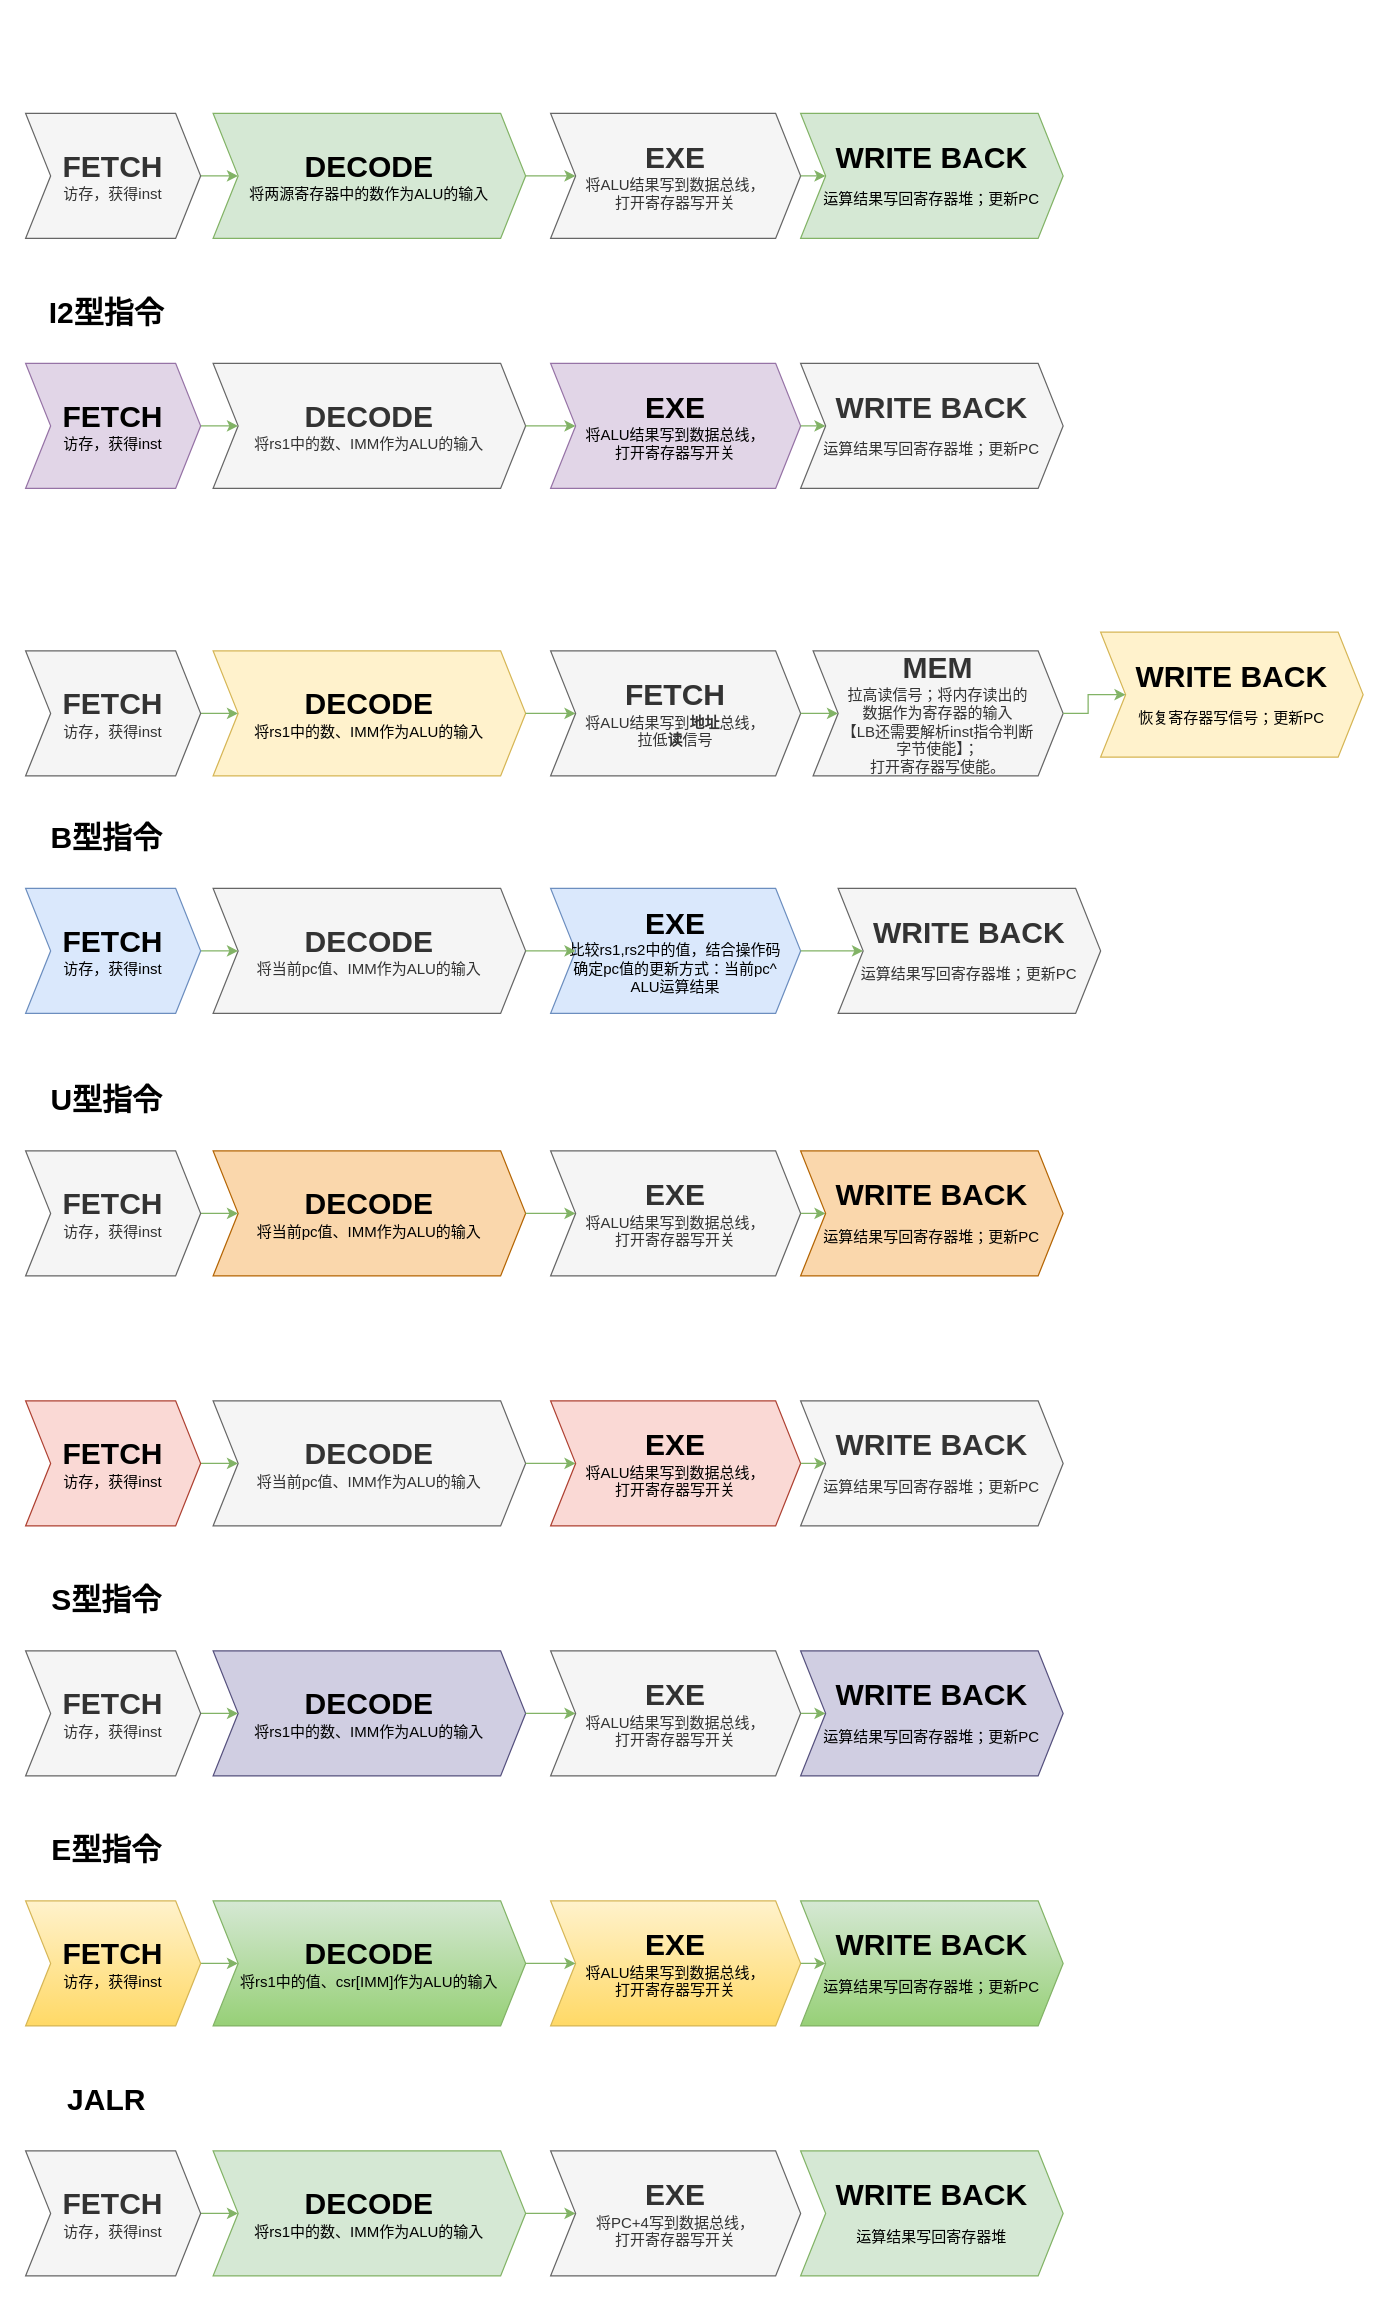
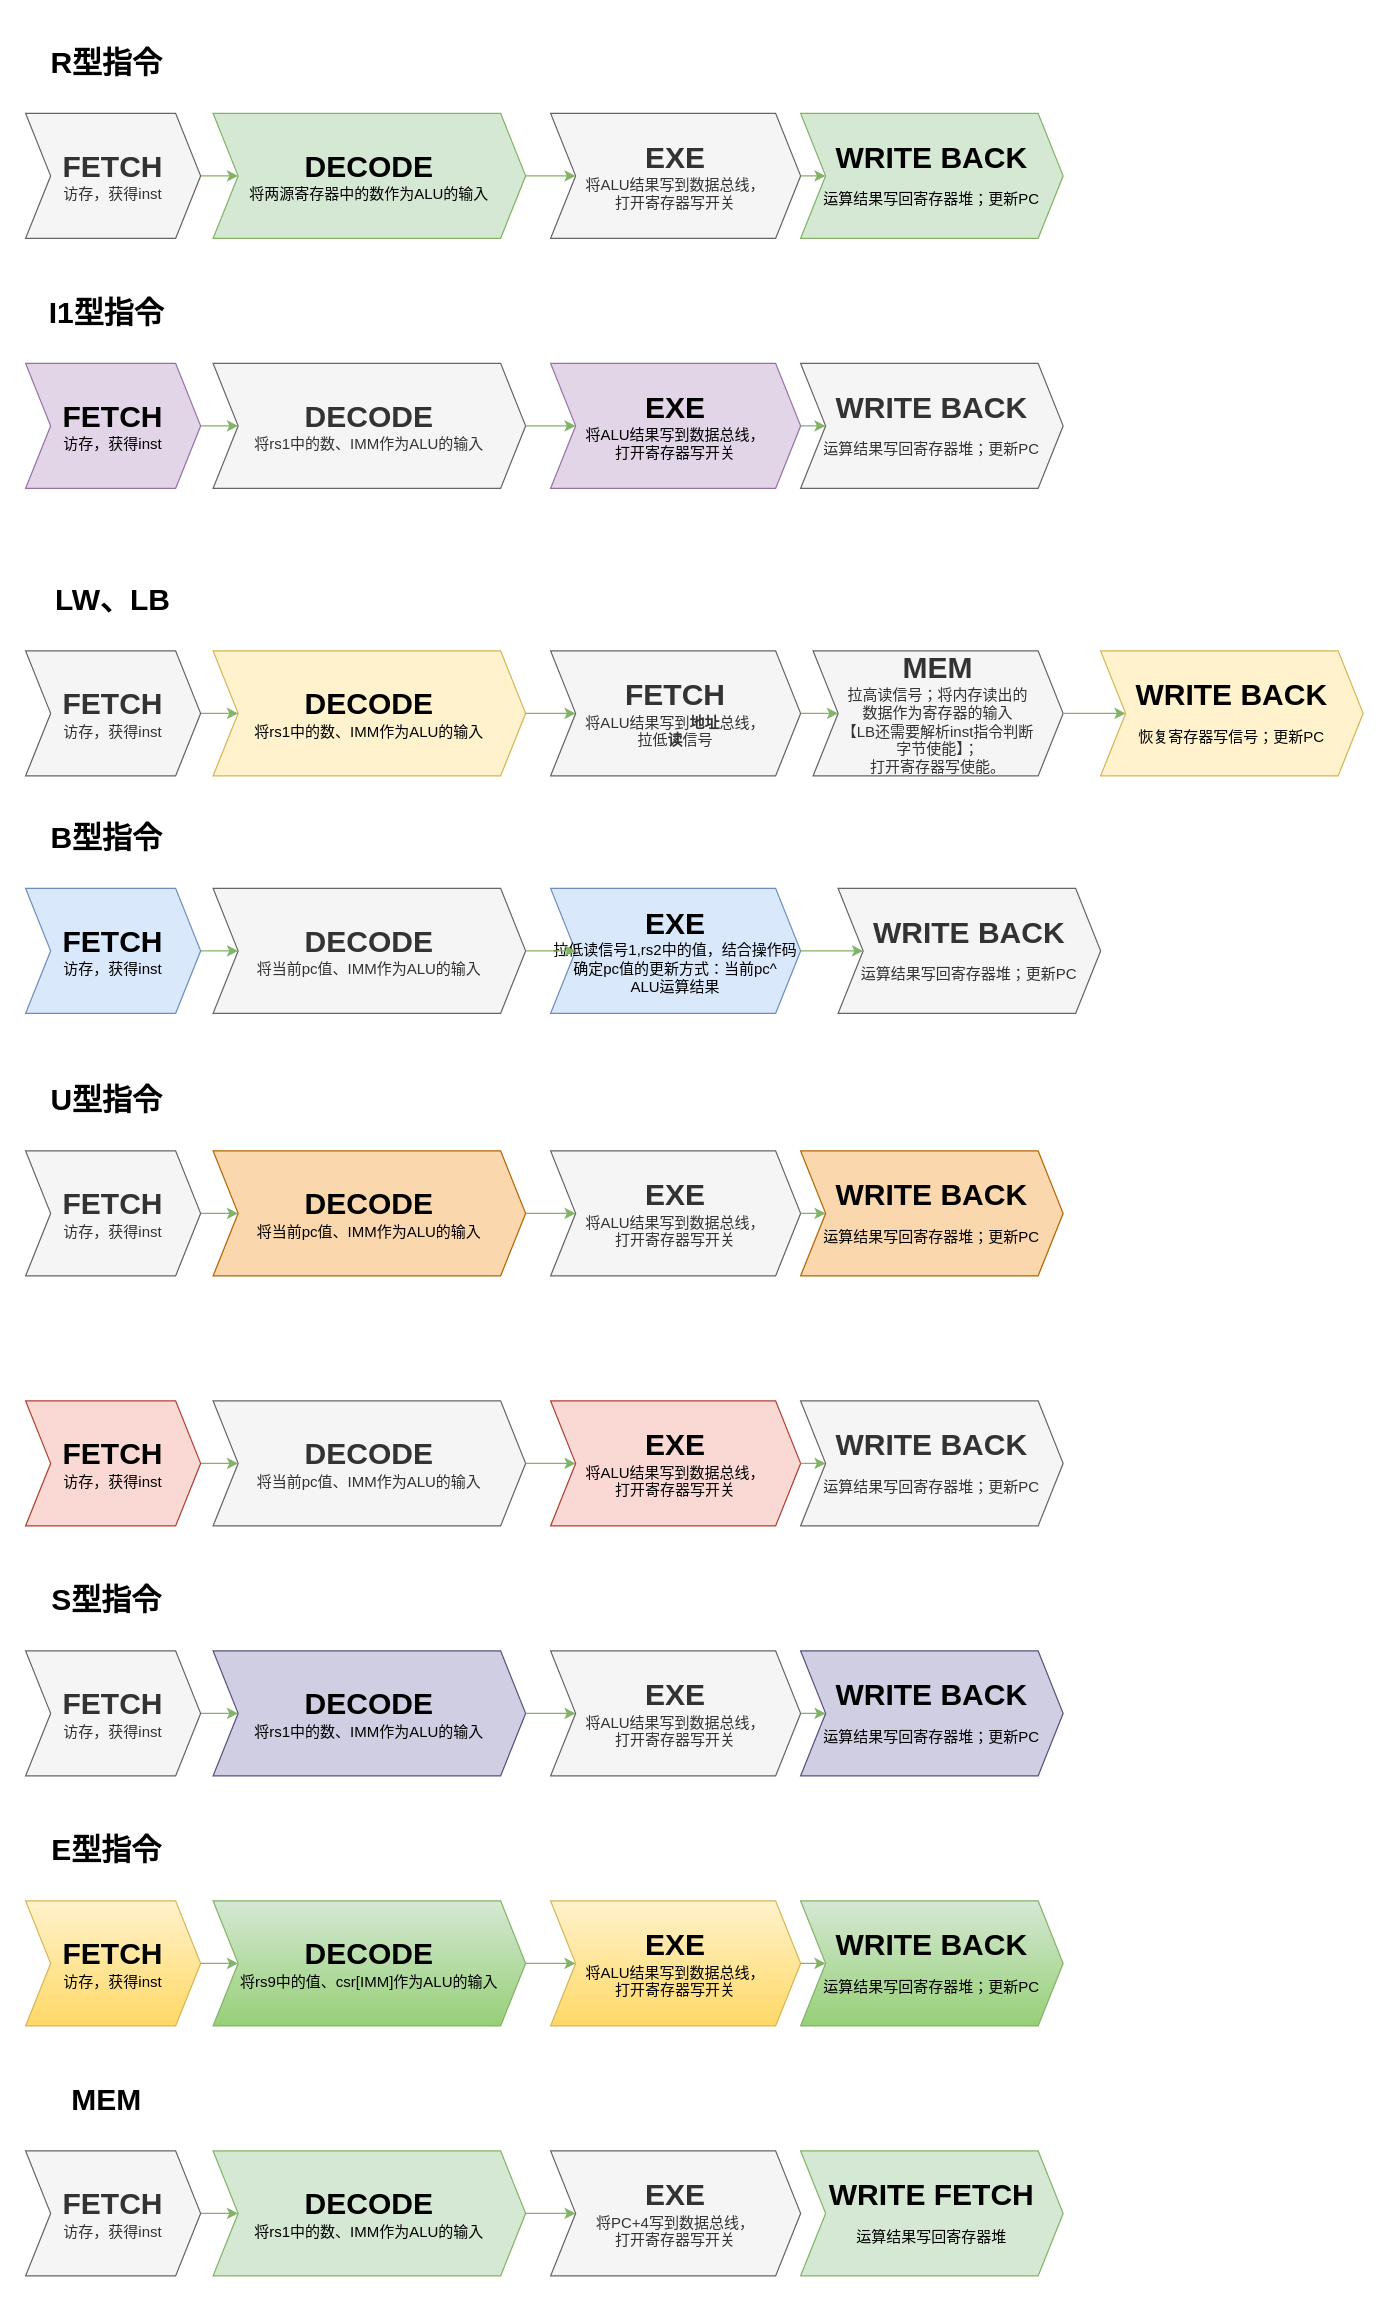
node "R型指令": added
node "I2型指令": label "I2型指令" -> "I1型指令"
node "LW、LB": added
node "WRITE BACK 恢复寄存器写信号；更新PC": moved (1232, 694) -> (1232, 713)
node "EXE 比较rs1,rs2中的值，结合操作码 确定pc值的更新方式：当前pc^ ALU运算结果": label "EXE 比较rs1,rs2中的值，结合操作码 确定pc值的更新方式：当前pc^ ALU运算结果" -> "EXE 拉低读信号1,rs2中的值，结合操作码 确定pc值的更新方式：当前pc^ ALU运算结果"
node "DECODE 将rs1中的值、csr[IMM]作为ALU的输入": label "DECODE 将rs1中的值、csr[IMM]作为ALU的输入" -> "DECODE 将rs9中的值、csr[IMM]作为ALU的输入"
node "JALR": label "JALR" -> "MEM"
node "WRITE BACK 运算结果写回寄存器堆": label "WRITE BACK 运算结果写回寄存器堆" -> "WRITE FETCH 运算结果写回寄存器堆"
